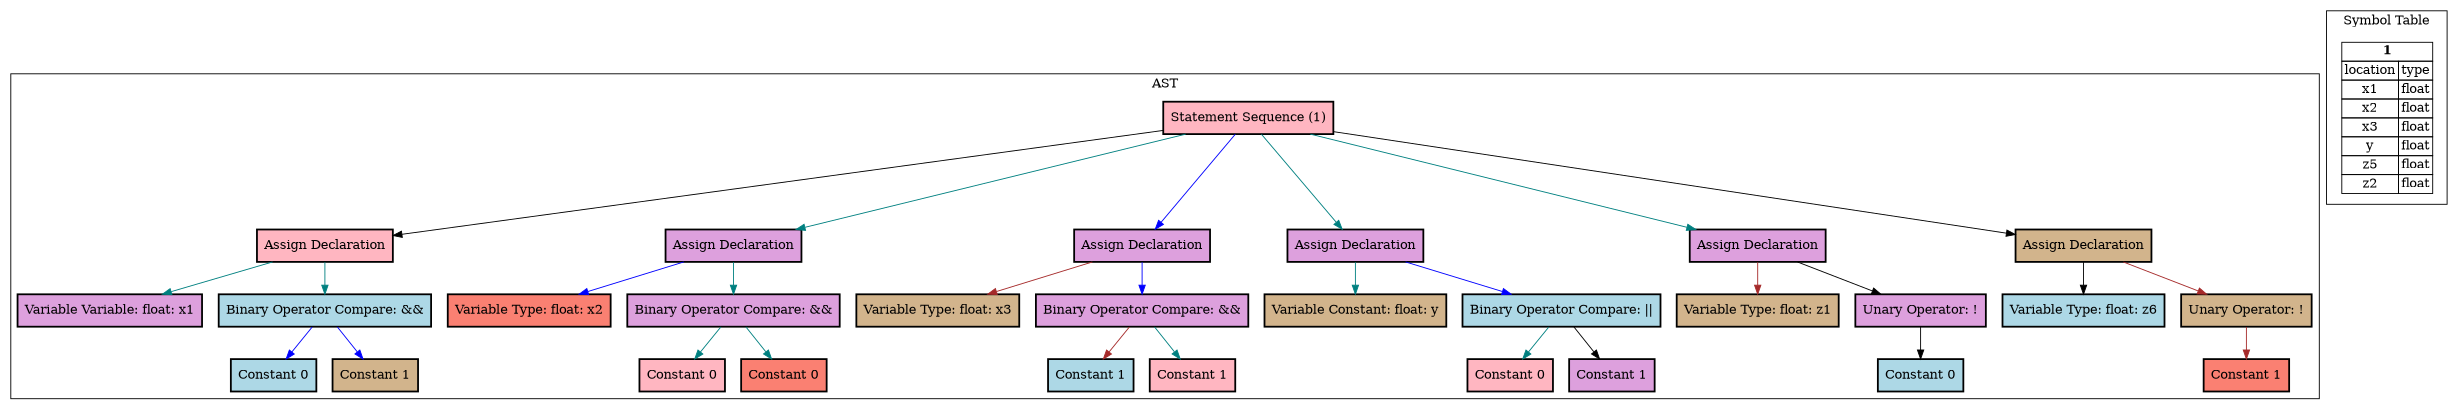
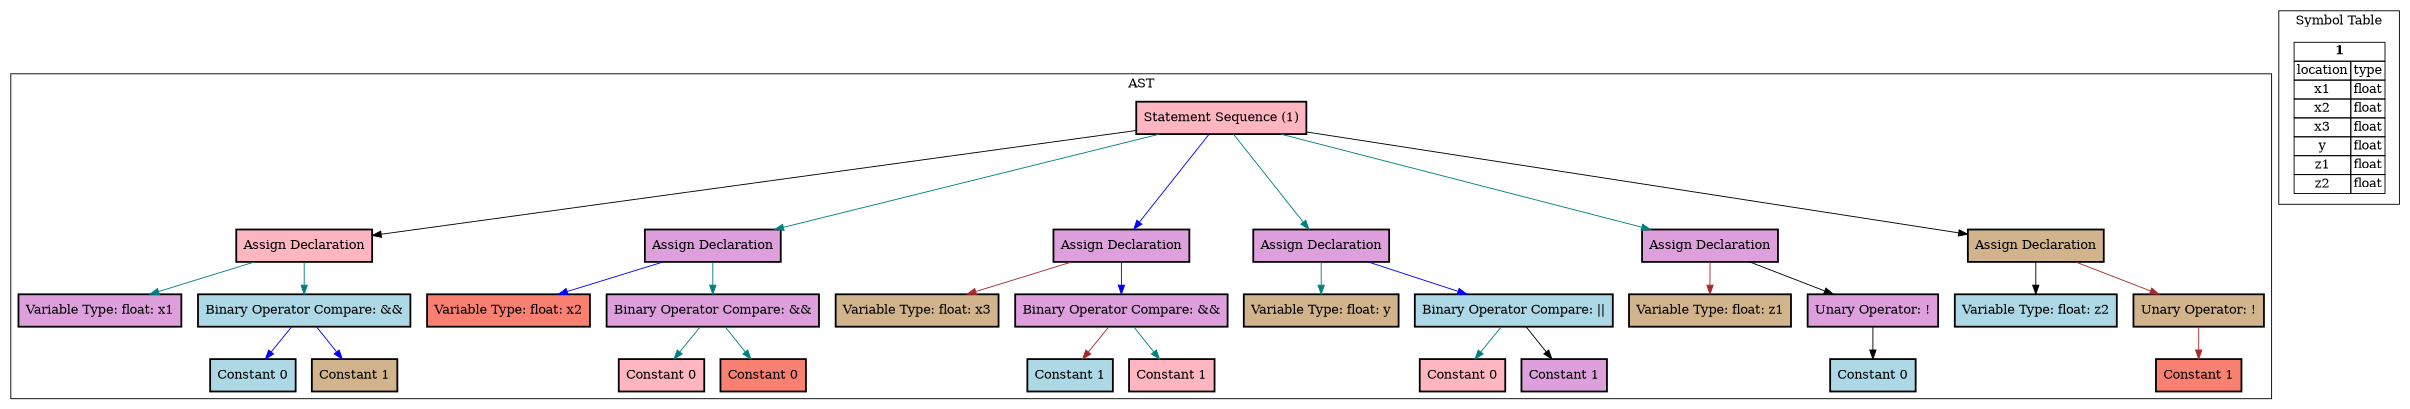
node "1": text "z5" -> "z1"
node "Variable Variable: float: x1": label "Variable Variable: float: x1" -> "Variable Type: float: x1"
node "Variable Constant: float: y": label "Variable Constant: float: y" -> "Variable Type: float: y"
node "Variable Type: float: z6": label "Variable Type: float: z6" -> "Variable Type: float: z2"
